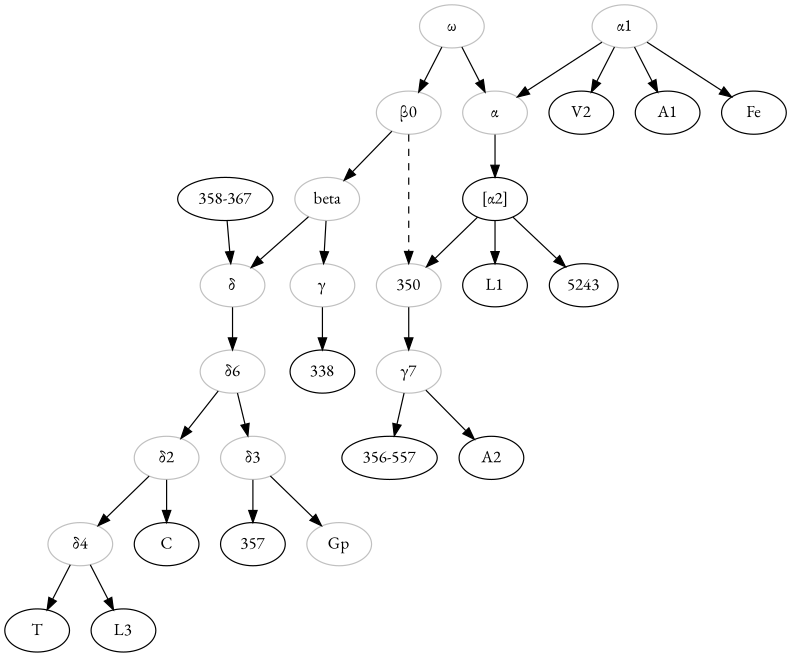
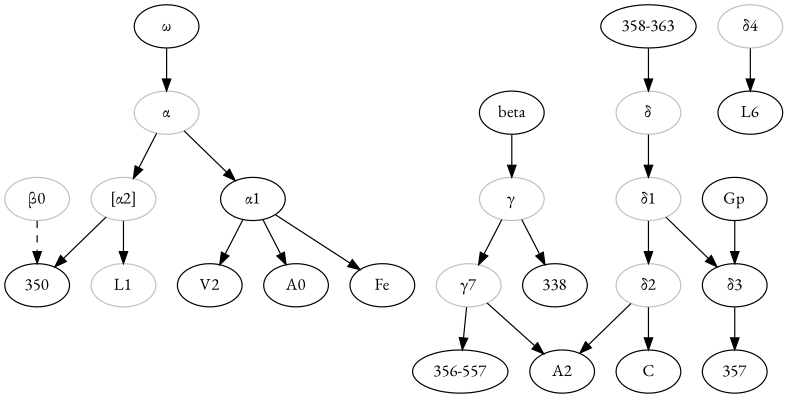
node "ω": color grey -> black
node "α1": color grey -> black
edge "ω" -> "β0": removed
edge "α1" -> "α": reversed
node "A1": label "A1" -> "A0"
edge "β0" -> "beta": removed
node "358-367": label "358-367" -> "358-363"
node "beta": color grey -> black
node "[α2]": color black -> grey
edge "beta" -> "δ": removed
node "350": color grey -> black
node "L1": color black -> grey
node "5243": removed
edge "350" -> "γ7": now "γ" -> "γ7"
node "δ6": label "δ6" -> "δ1"
node "δ3": color grey -> black
edge "δ2" -> "δ4": now "δ2" -> "A2"
edge "δ3" -> "Gp": reversed
node "Gp": color grey -> black
node "T": removed
node "L3": label "L3" -> "L6"
